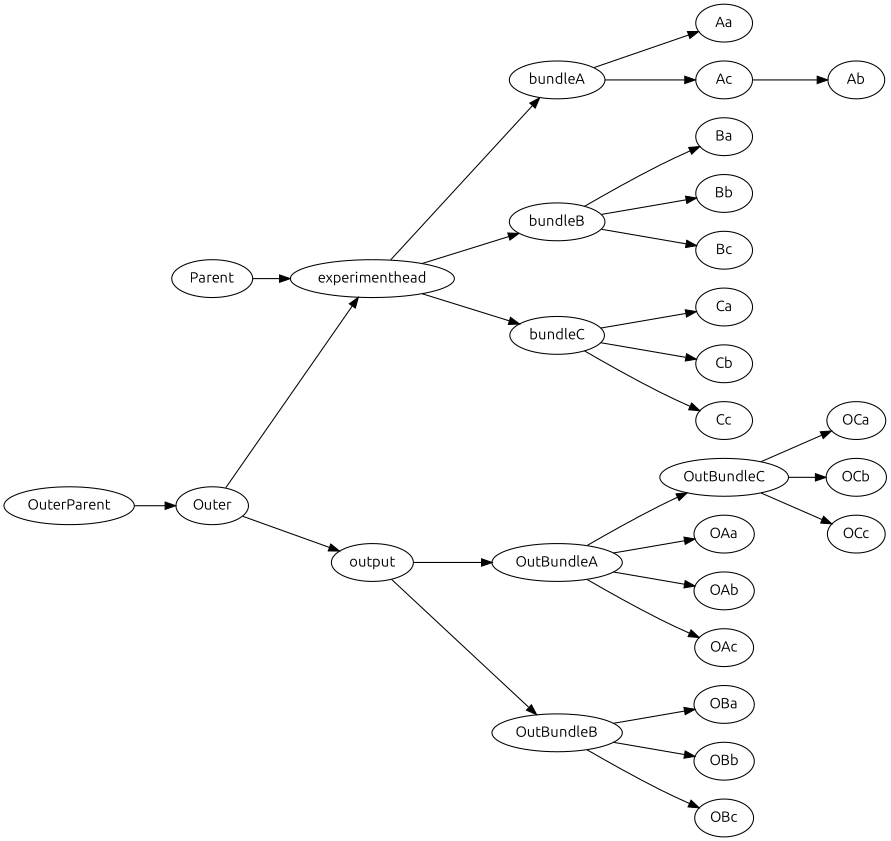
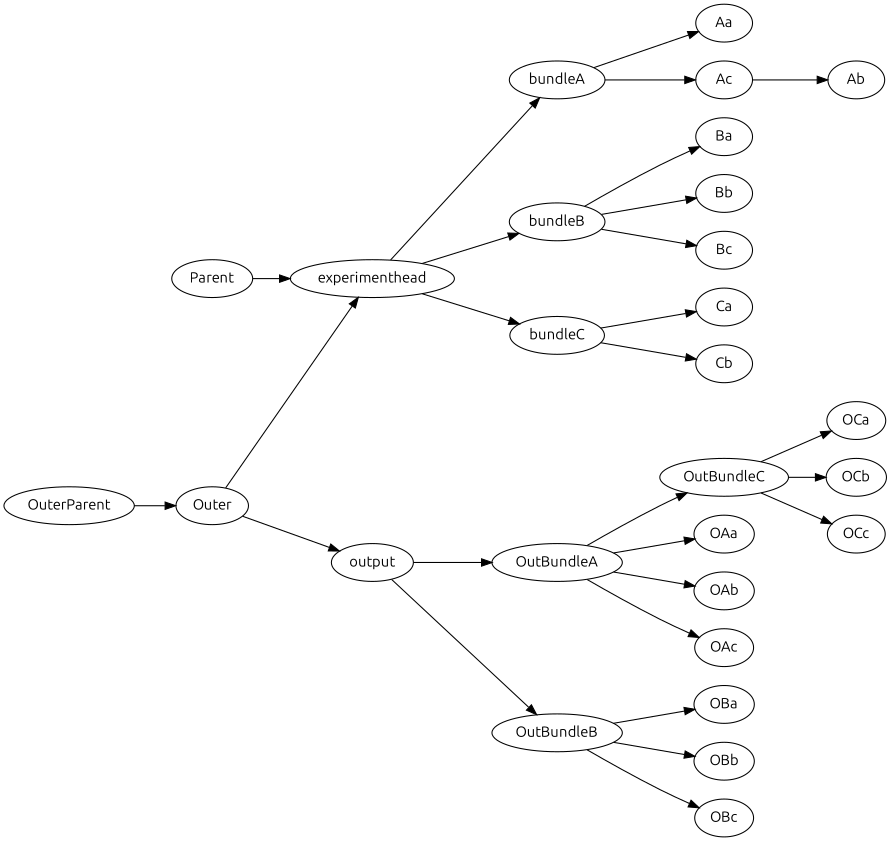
node "Cc": removed
